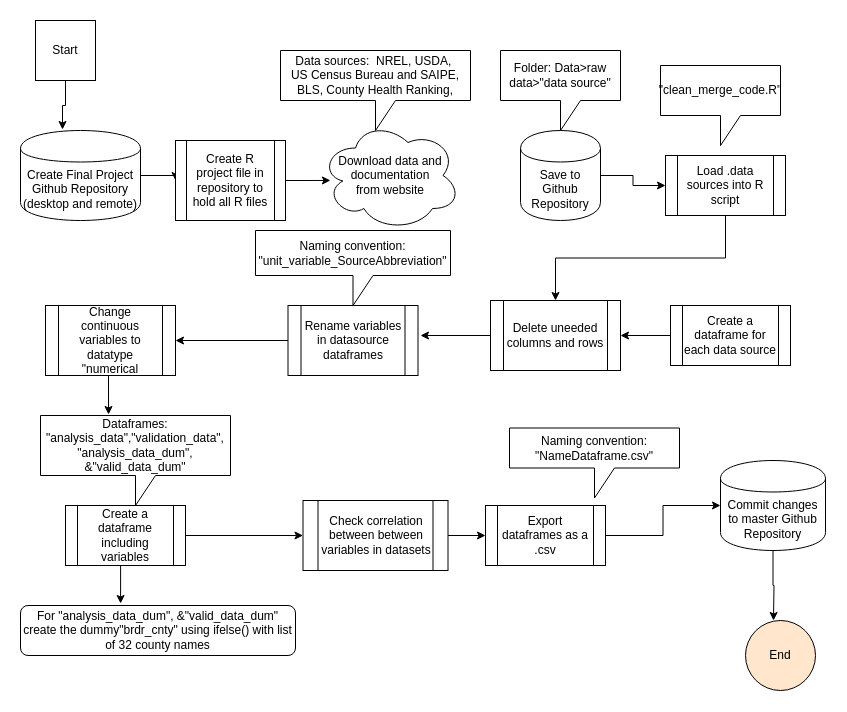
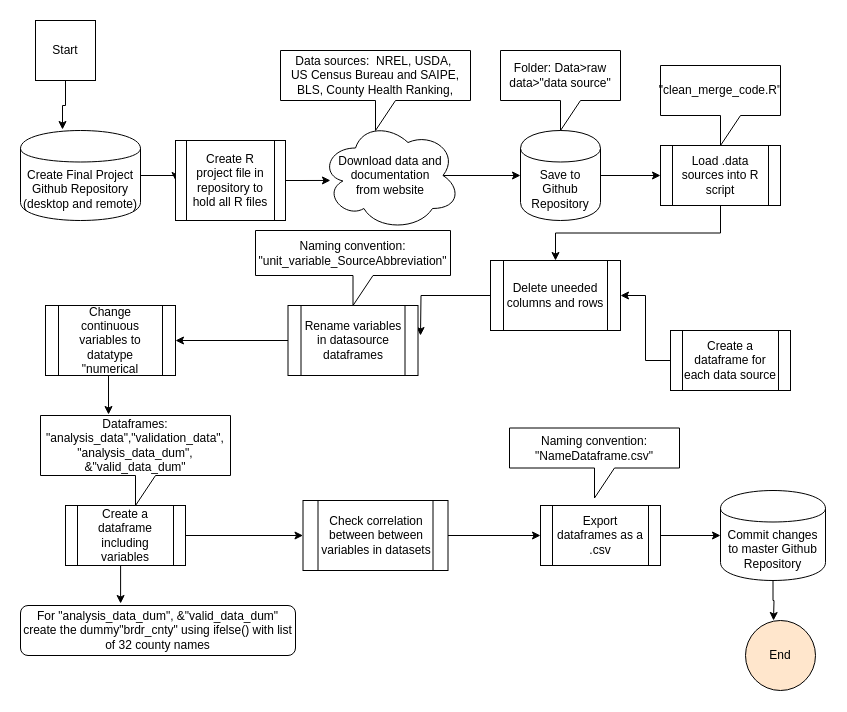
edge "Download data and documentation from website" -> "Save to Github Repository": added
node "Load .data sources into R script": moved (726, 186) -> (721, 176)
node "Delete uneeded columns and rows": moved (556, 336) -> (556, 296)
node "Create a dataframe for each data source": moved (731, 336) -> (731, 361)
node "Commit changes to master Github Repository": moved (773, 506) -> (773, 536)
node "Export dataframes as a .csv": moved (546, 536) -> (601, 536)
